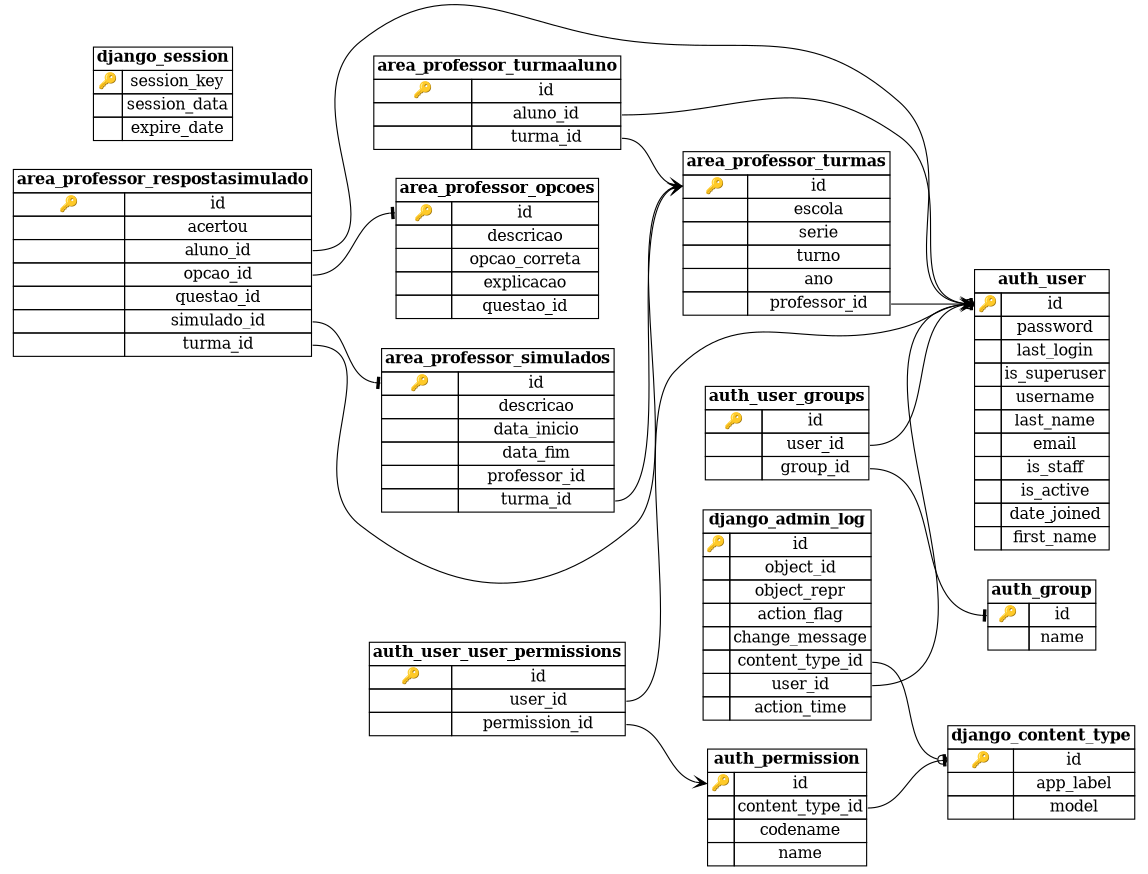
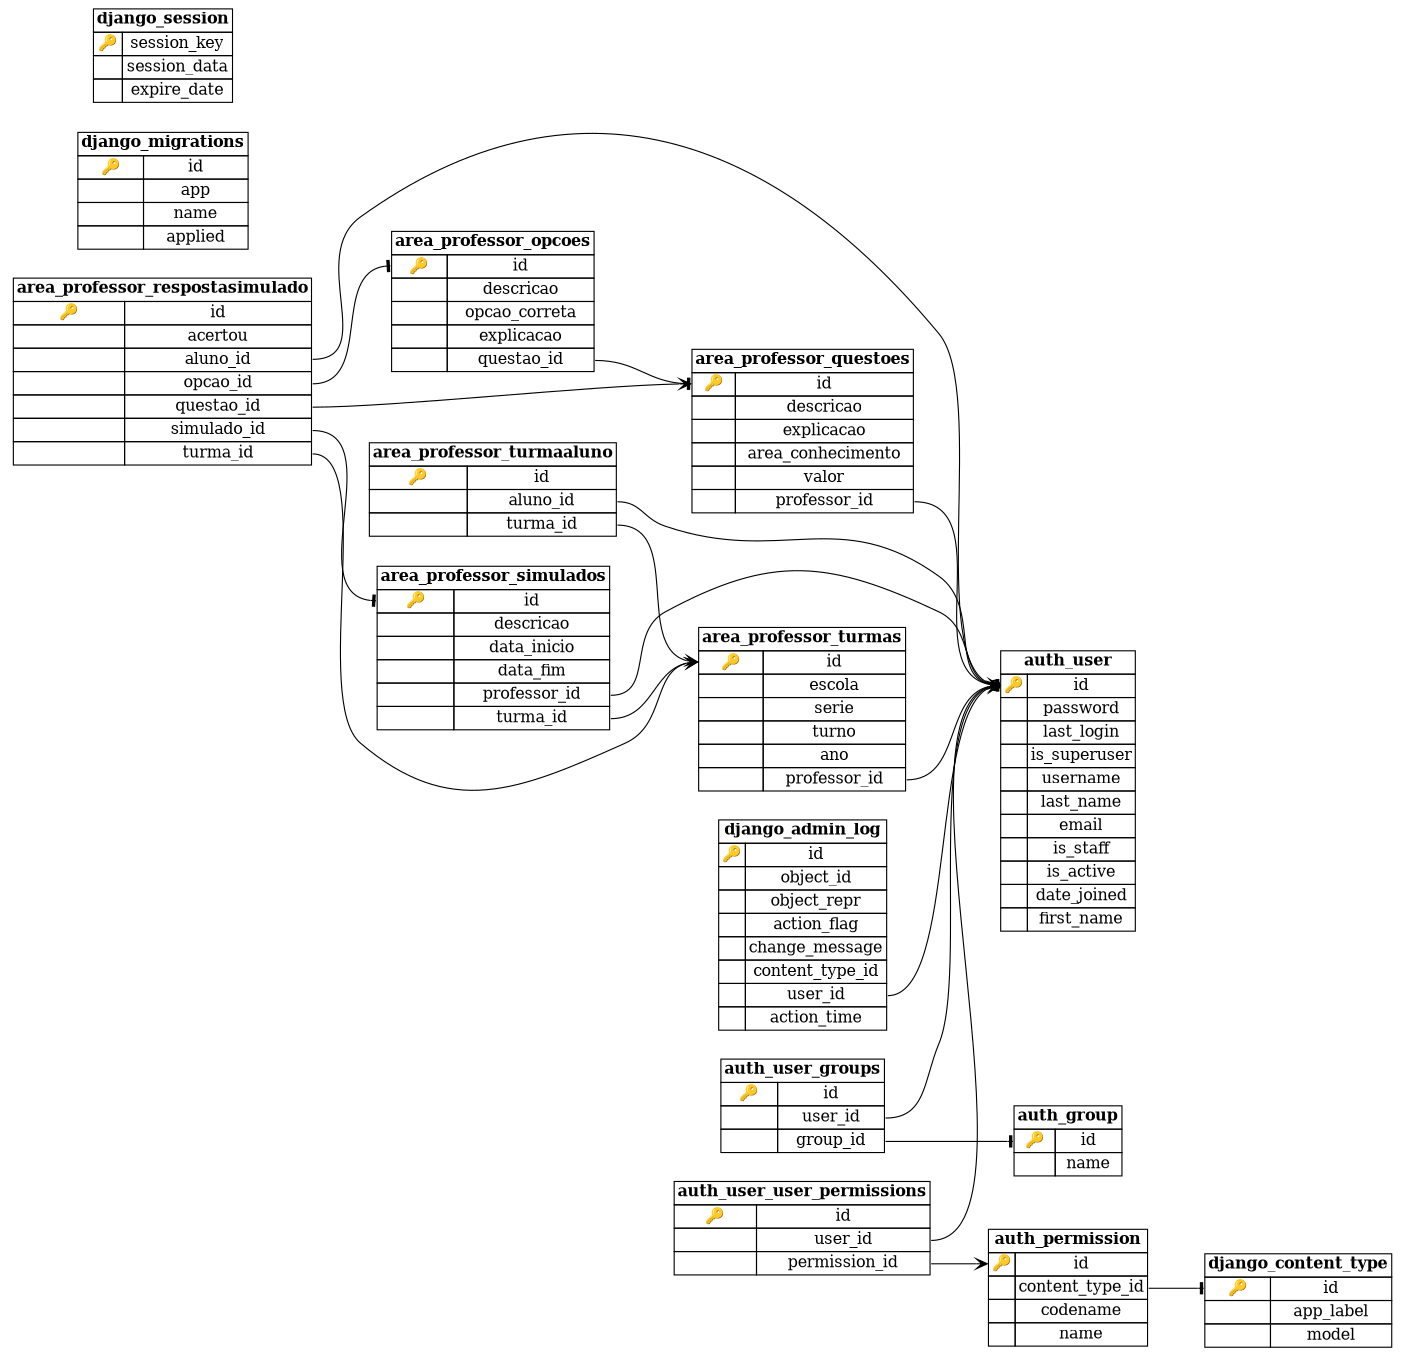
node "django_migrations": added
node "area_professor_questoes": added
edge "area_professor_simulados" -> "auth_user": added
edge "django_admin_log" -> "django_content_type": removed
